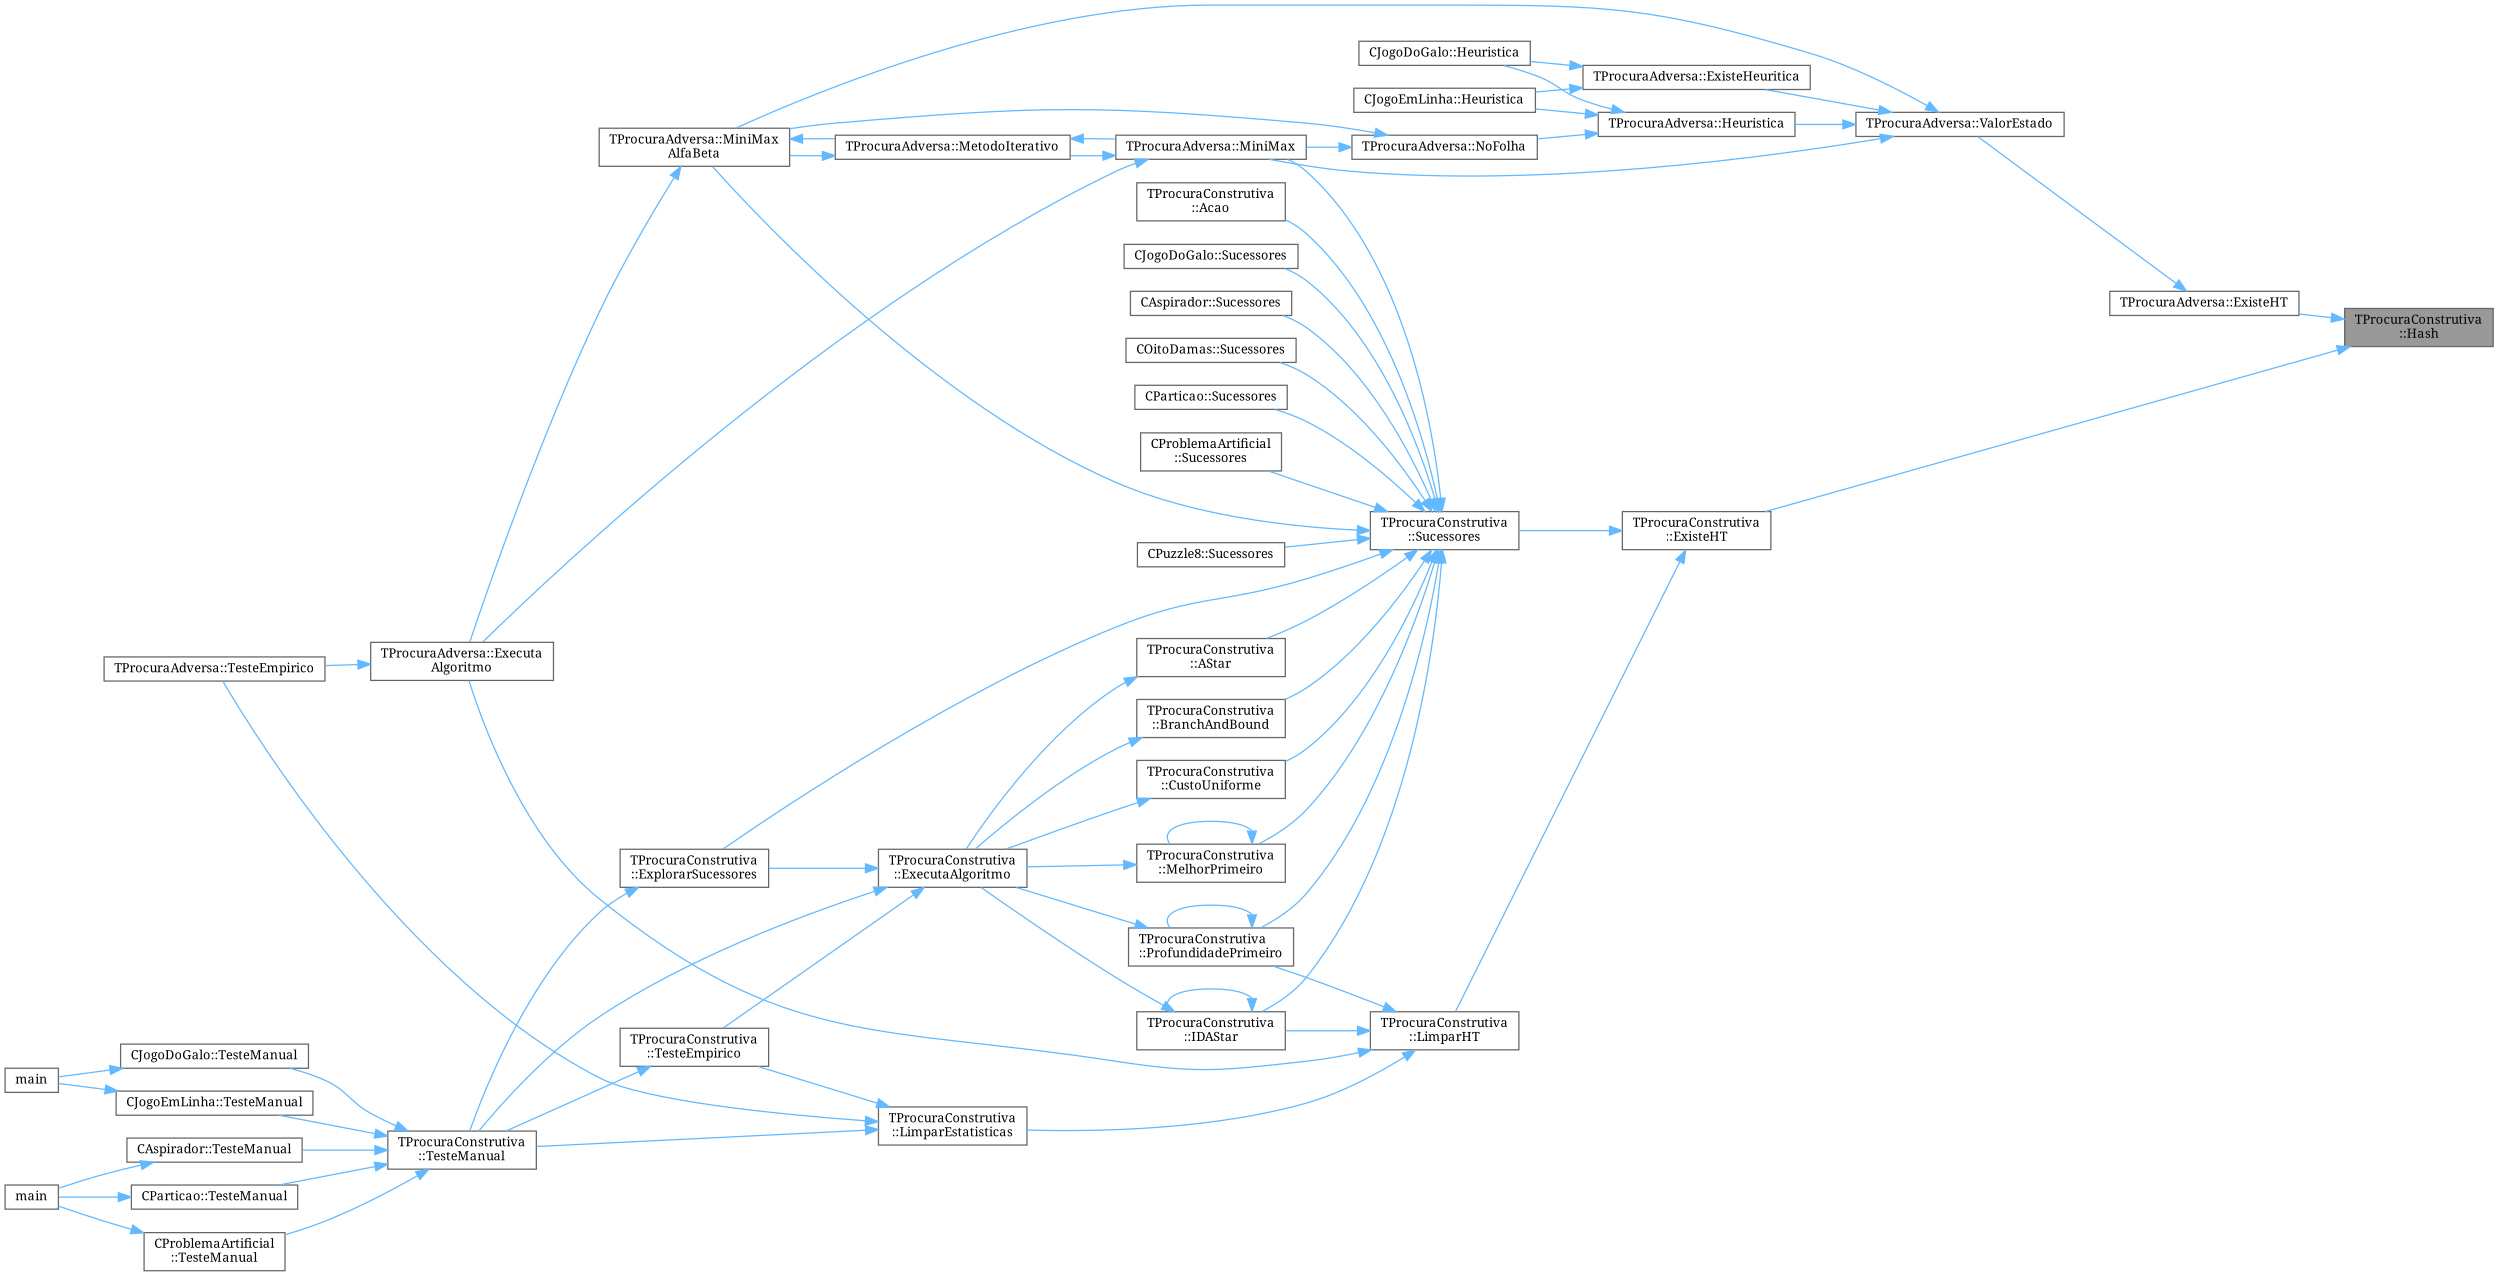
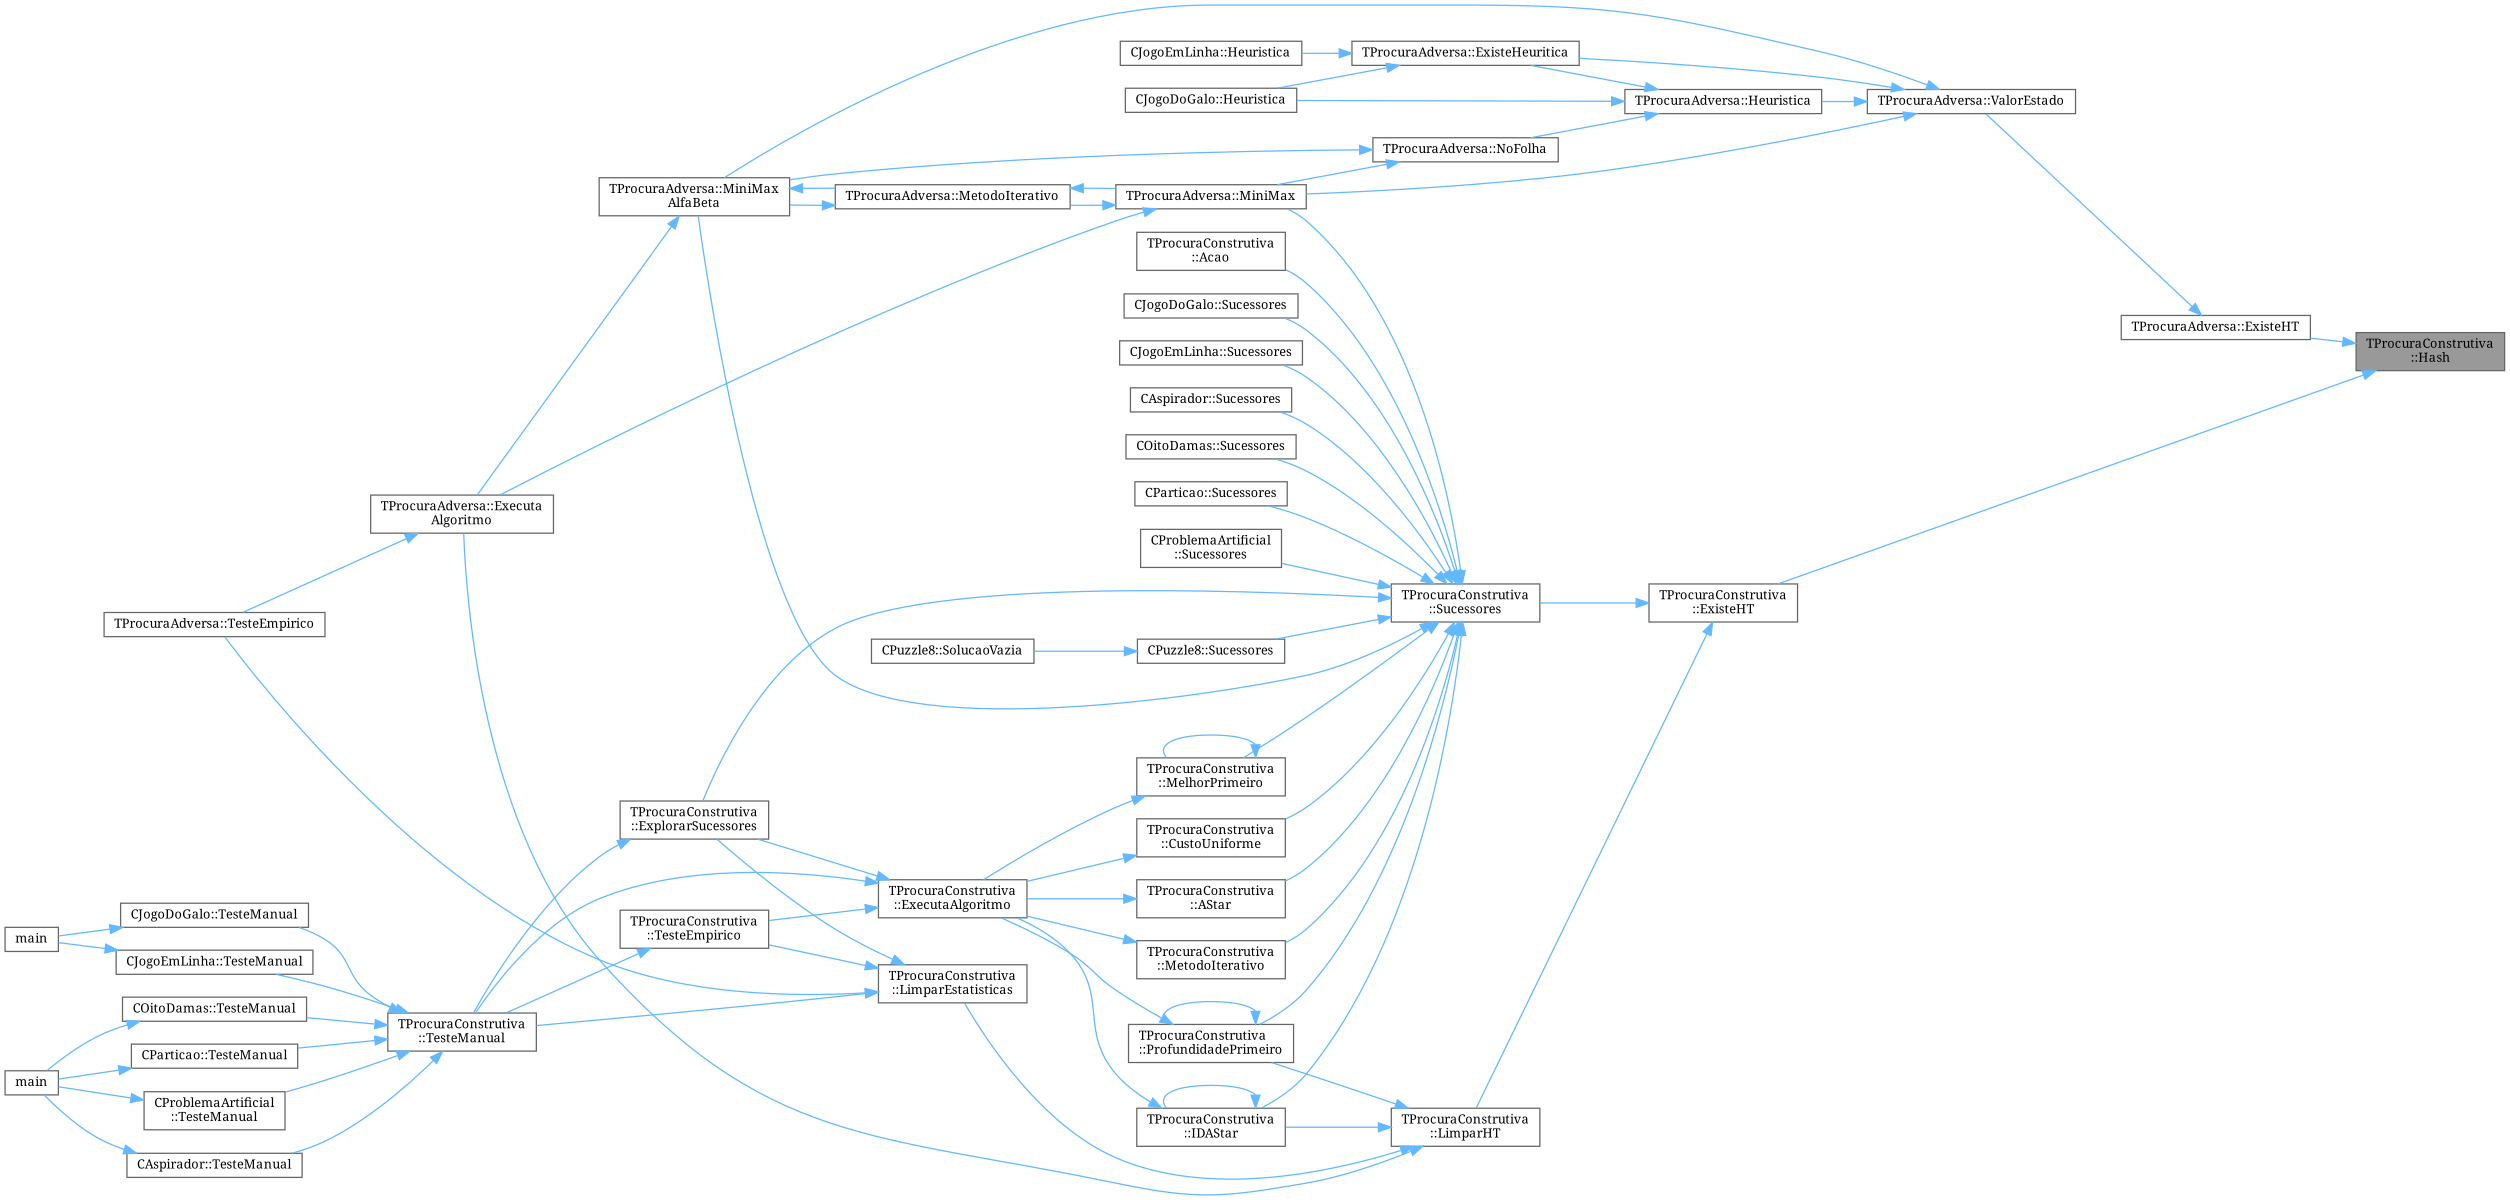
edge "CJogoEmLinha::Heuristica" -> "TProcuraAdversa::Heuristica": now "TProcuraAdversa::ExisteHeuritica" -> "TProcuraAdversa::Heuristica"
node "CJogoEmLinha::Sucessores": added
node "CPuzzle8::SolucaoVazia": added
node "TProcuraConstrutiva ::BranchAndBound": label "TProcuraConstrutiva ::BranchAndBound" -> "TProcuraConstrutiva ::MetodoIterativo"
edge "TProcuraConstrutiva ::ExplorarSucessores" -> "TProcuraConstrutiva ::LimparEstatisticas": added
node "COitoDamas::TesteManual": added
